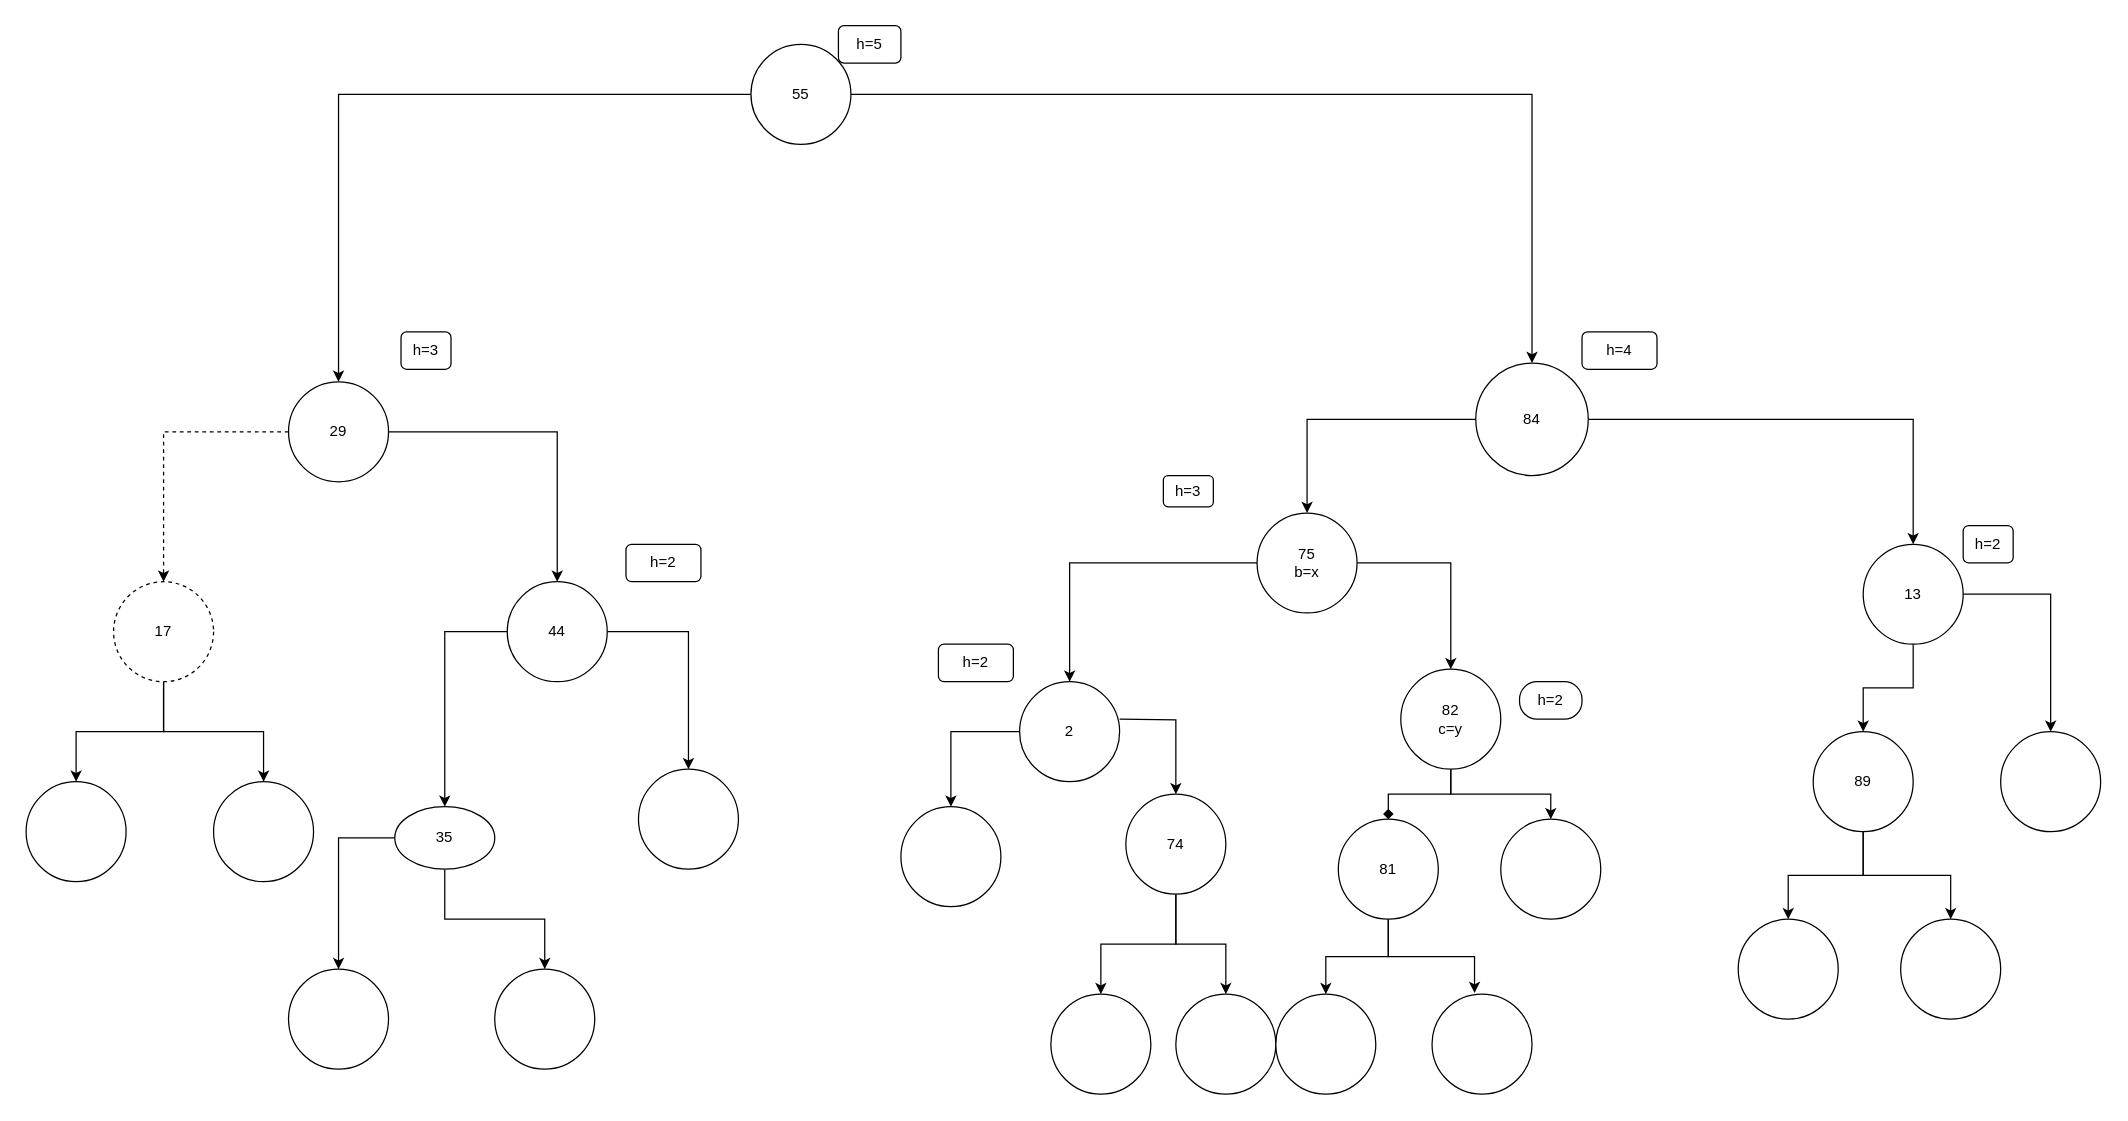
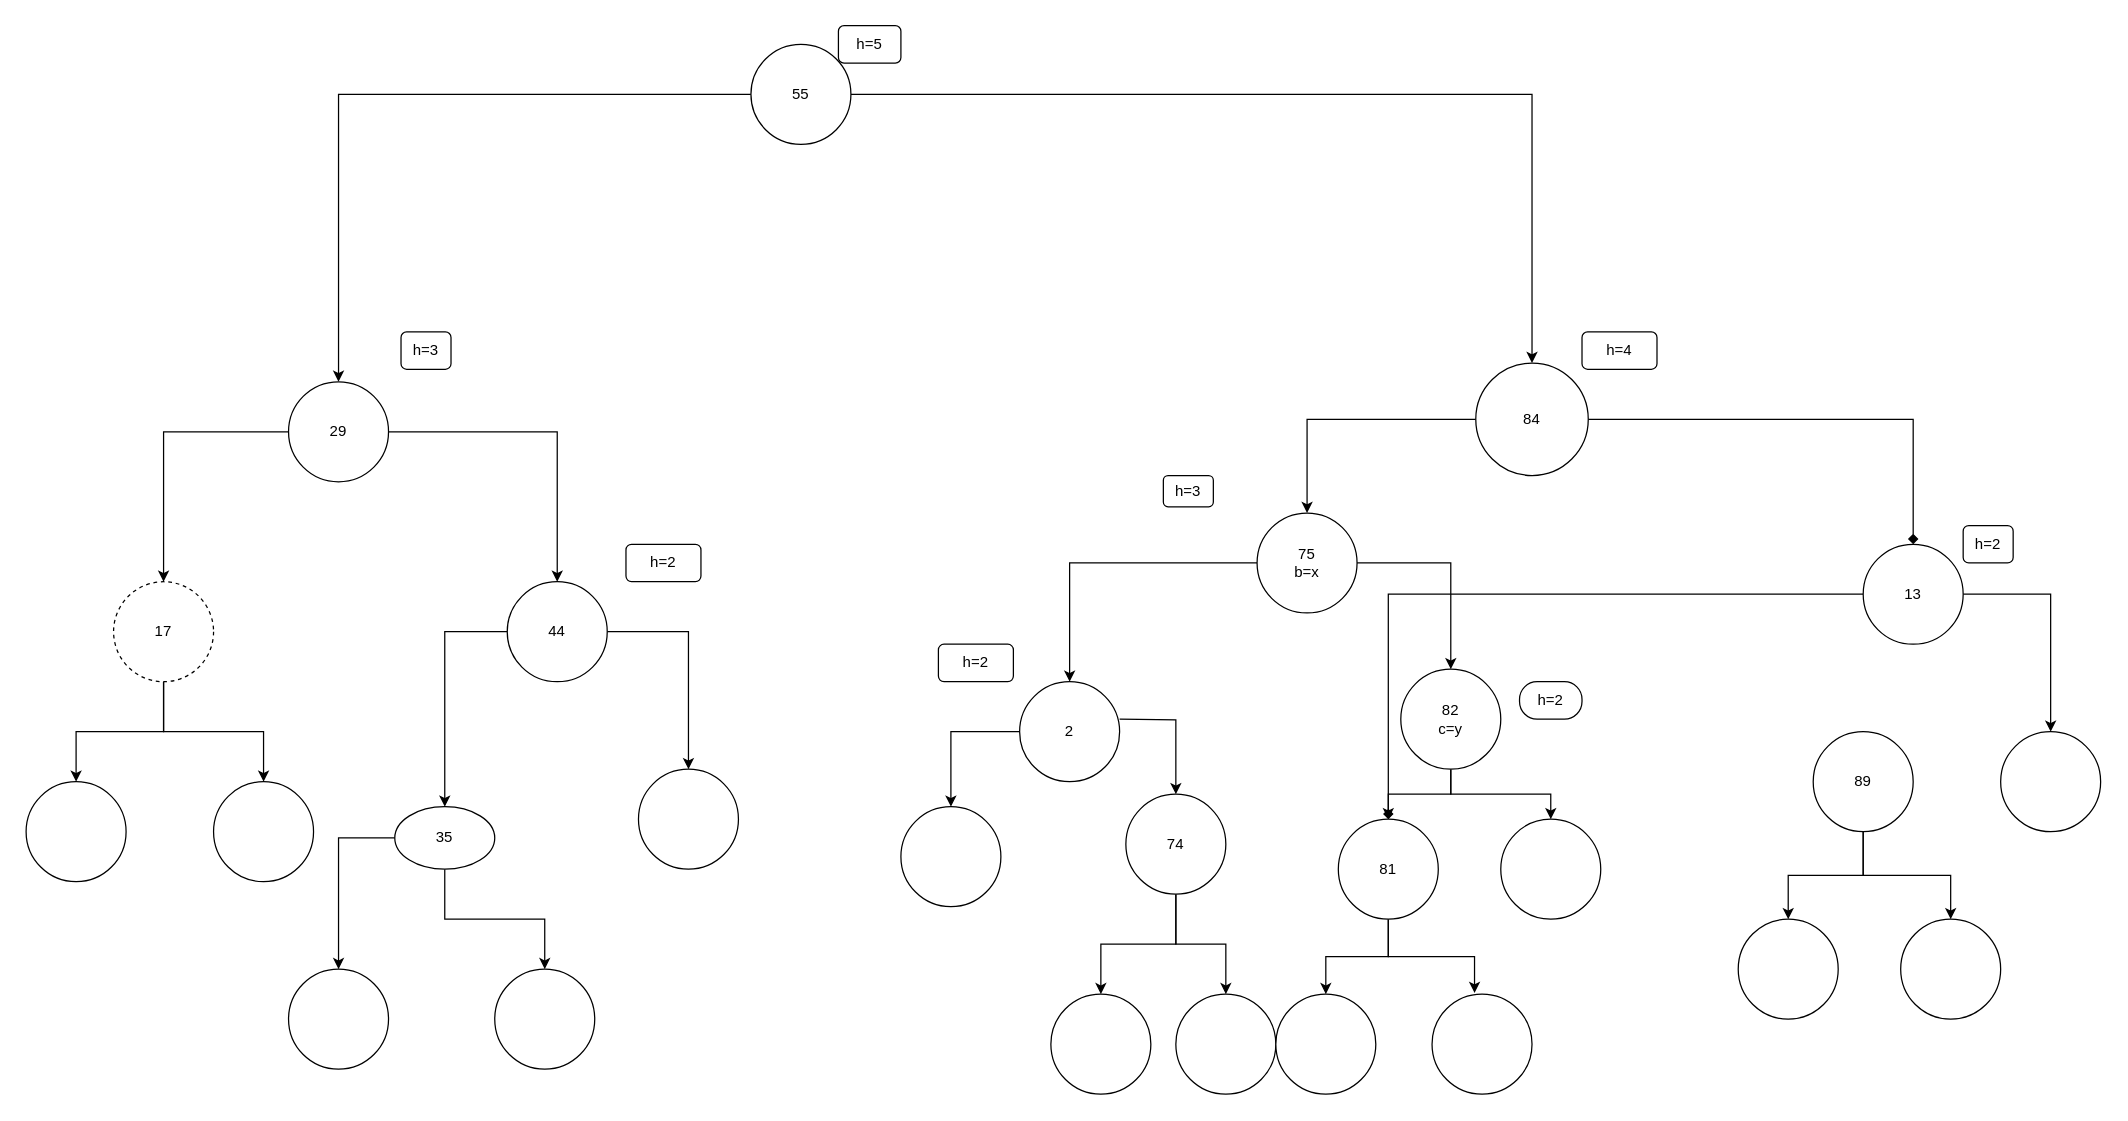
edge "29" -> "17": style dashed -> solid
edge "84" -> "13": arrowhead classic -> diamond
edge "13" -> "89": now "13" -> "81"
